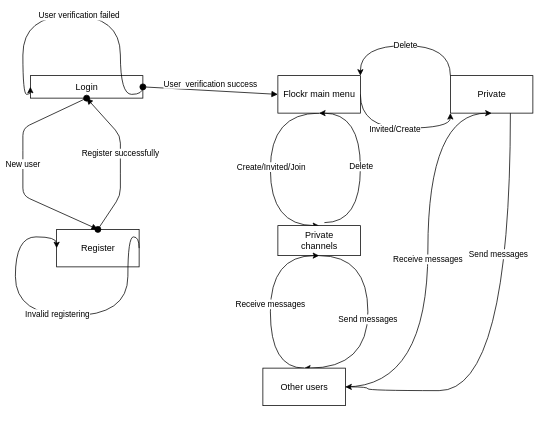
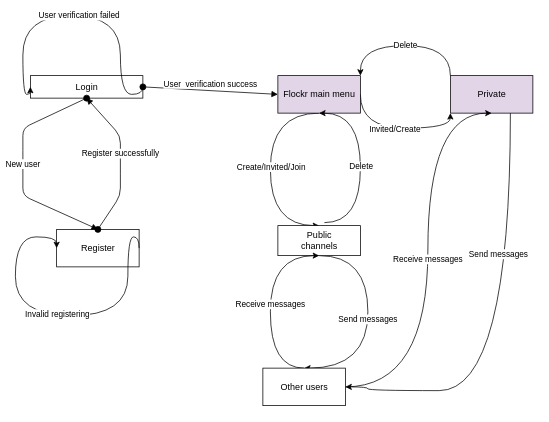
node "Flockr main menu": fillcolor #ffffff -> #e1d5e7
node "Private": fillcolor #ffffff -> #e1d5e7
node "Private channels": label "Private channels" -> "Public channels"
